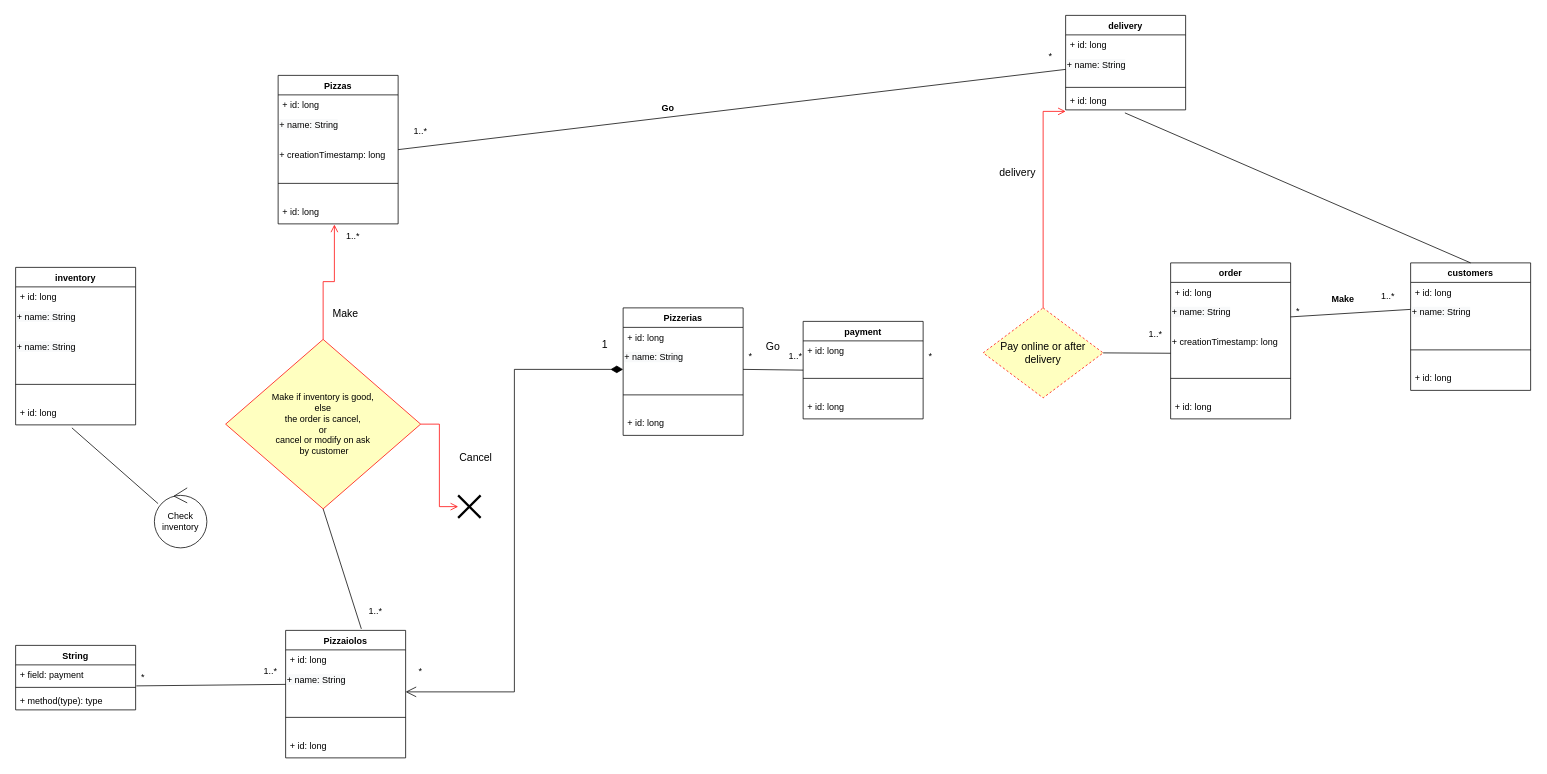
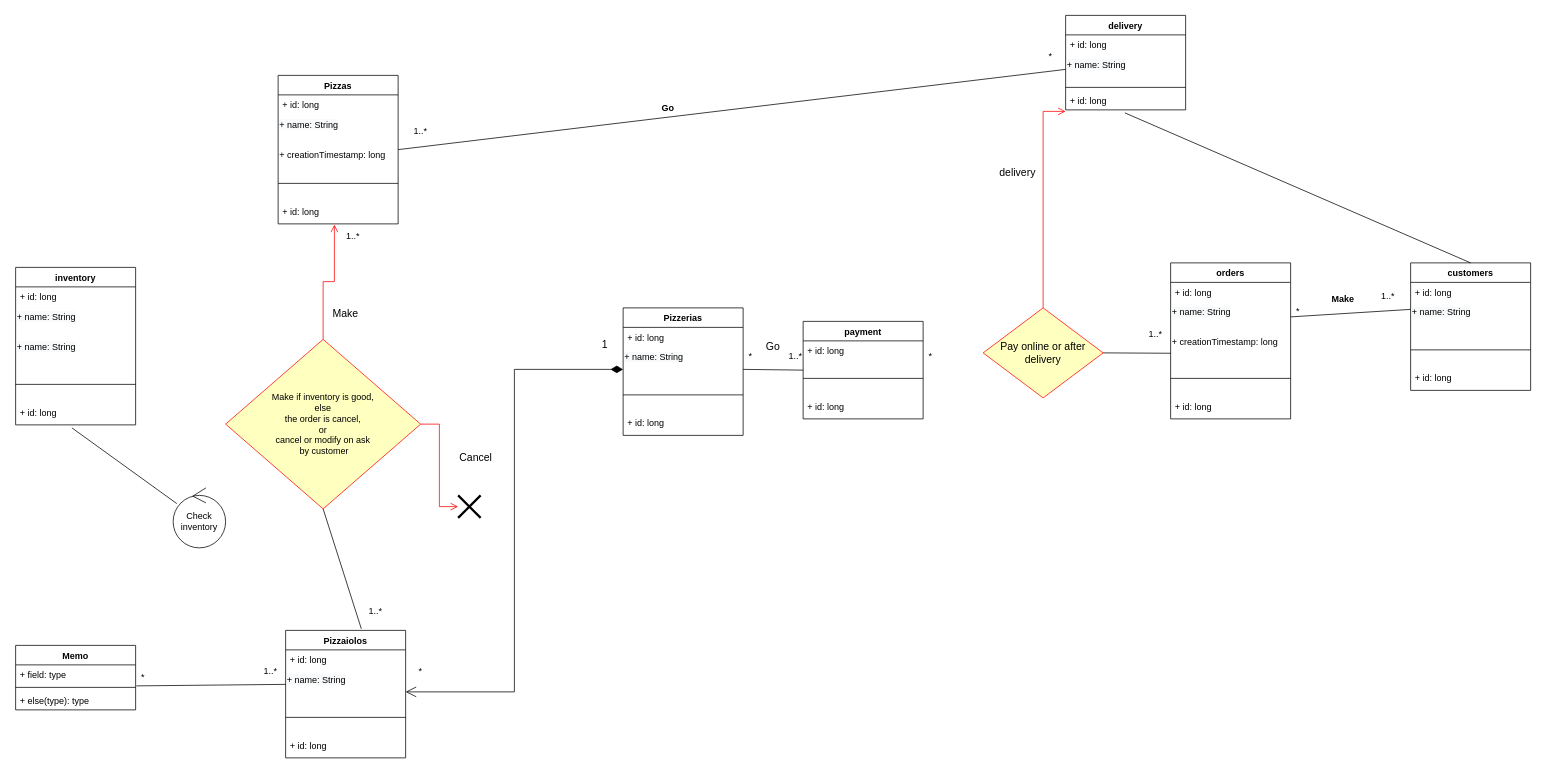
node "order": label "order" -> "orders"
node "Pay online or after delivery": style dashed -> solid
node "Check inventory": moved (180, 518) -> (199, 518)
node "String": label "String" -> "Memo"
node "+ field: payment": label "+ field: payment" -> "+ field: type"
node "+ method(type): type": label "+ method(type): type" -> "+ else(type): type"
